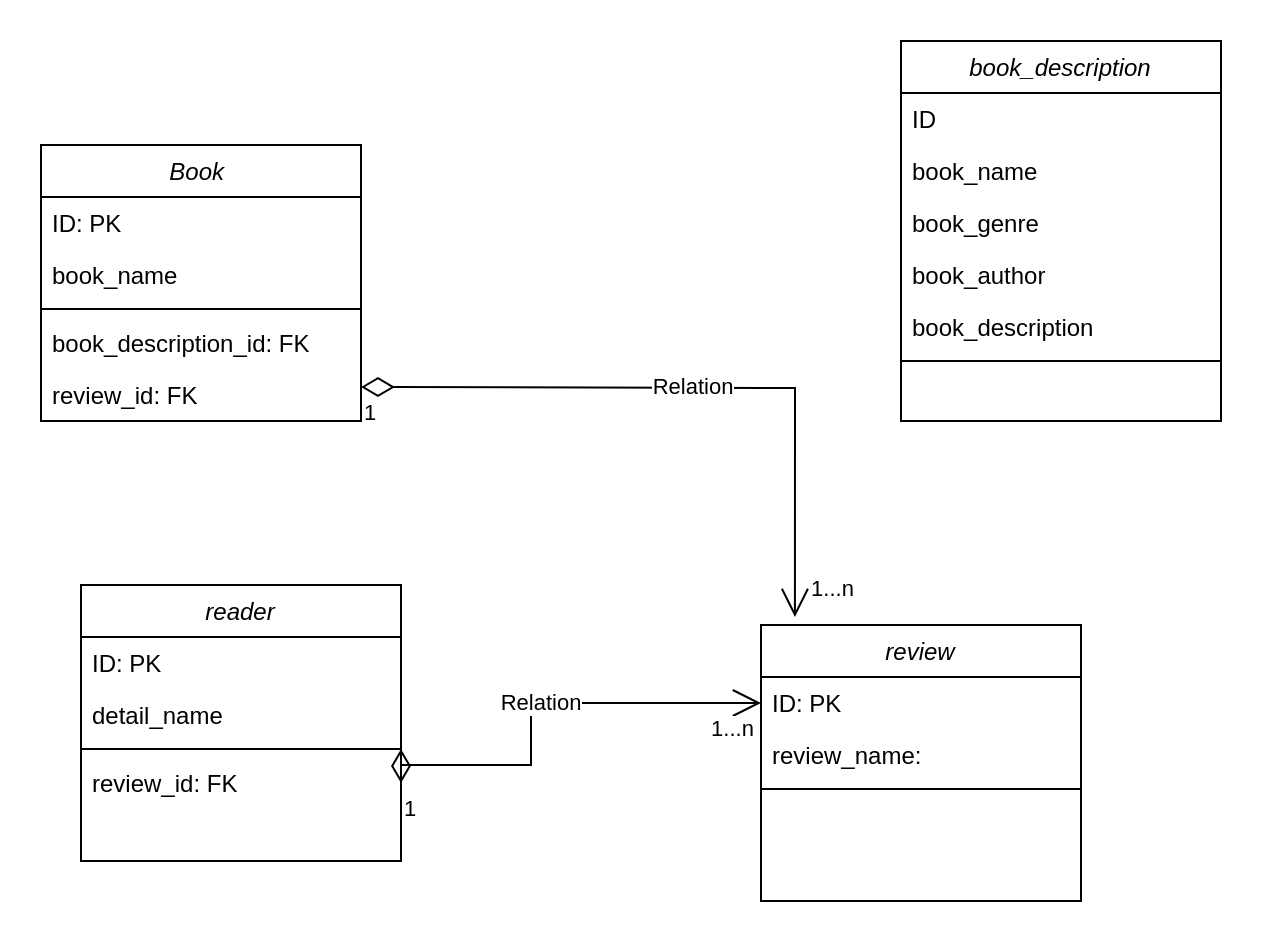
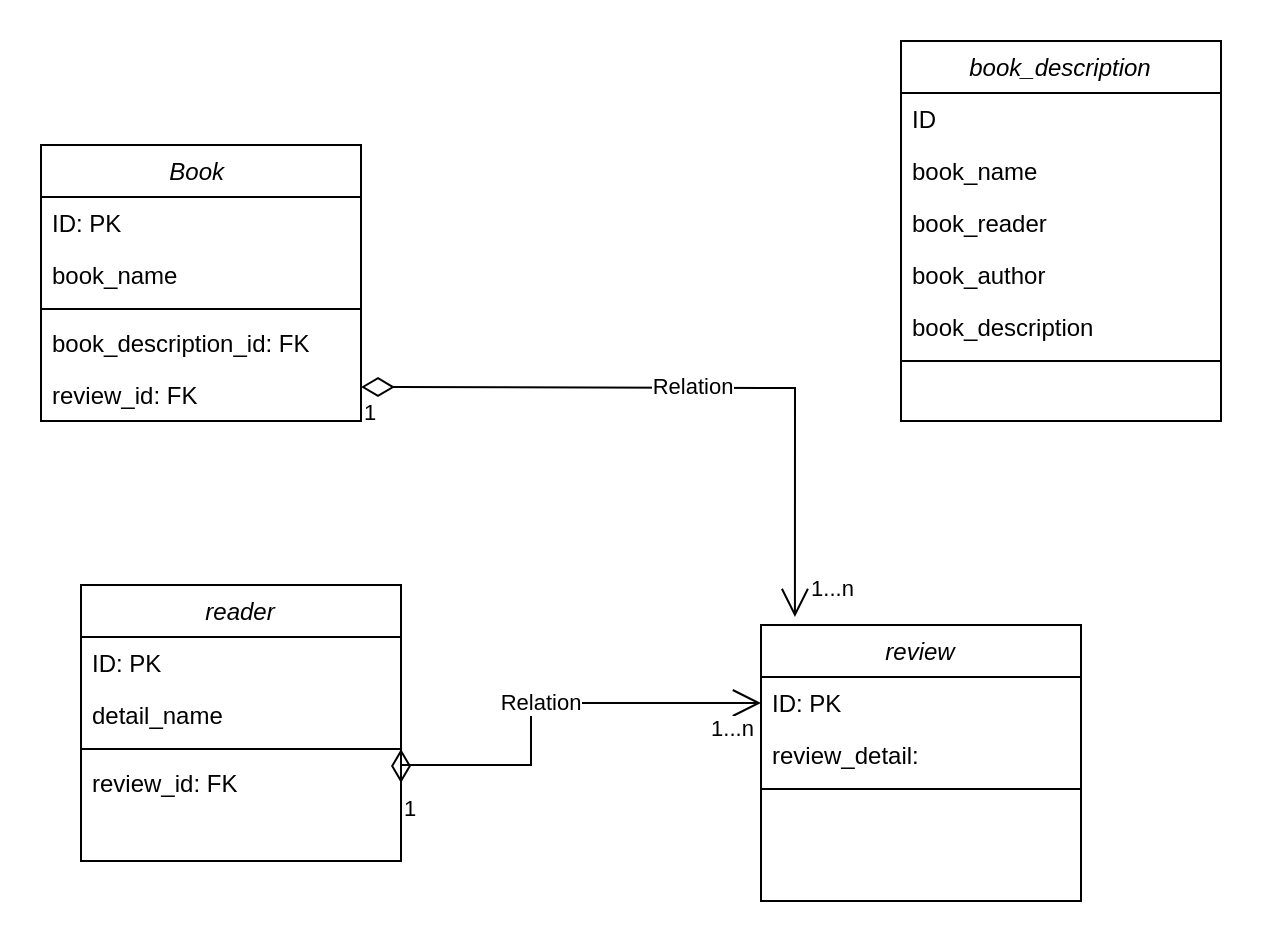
node "book_genre": label "book_genre" -> "book_reader"
node "review_name:": label "review_name:" -> "review_detail:"
